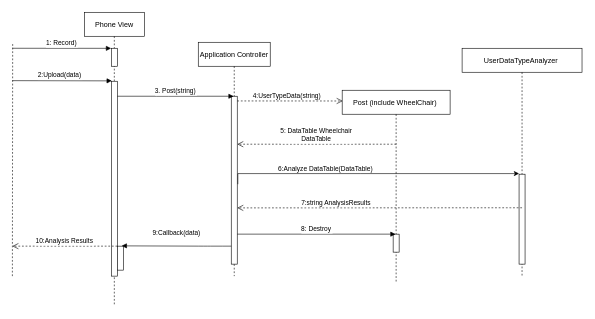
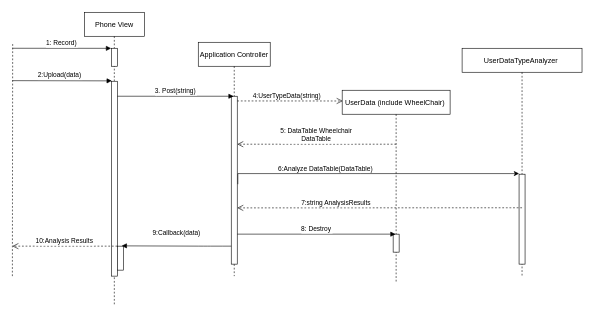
node "Post (include WheelChair)": label "Post (include WheelChair)" -> "UserData (include WheelChair)"
